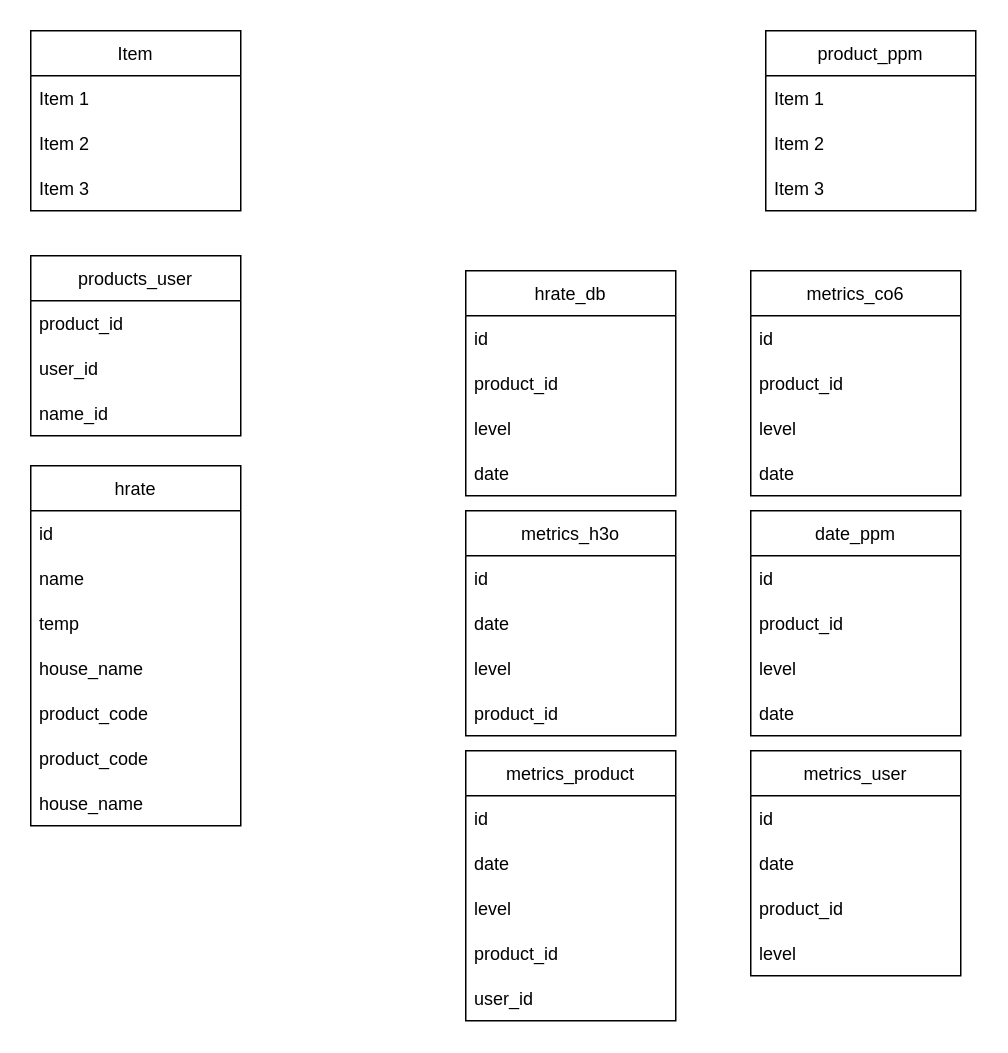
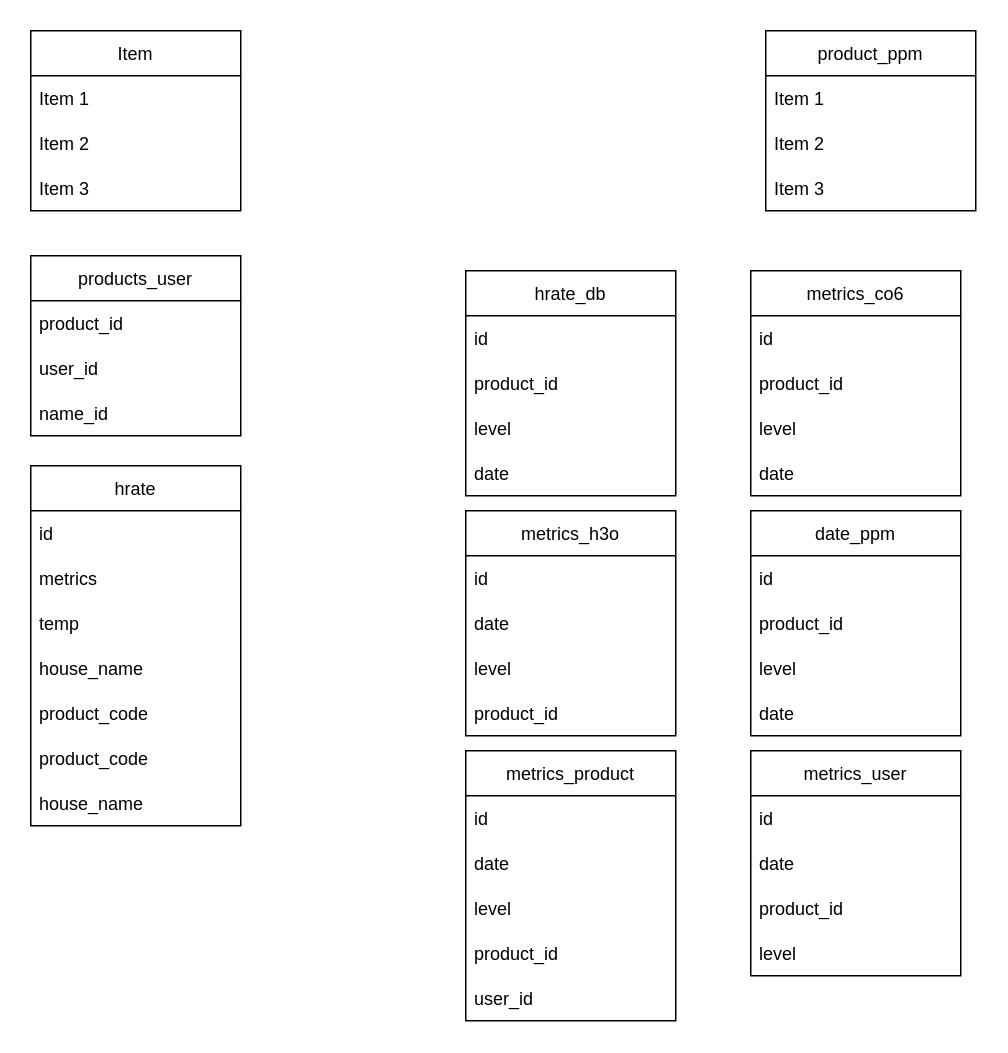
node "name": label "name" -> "metrics"
